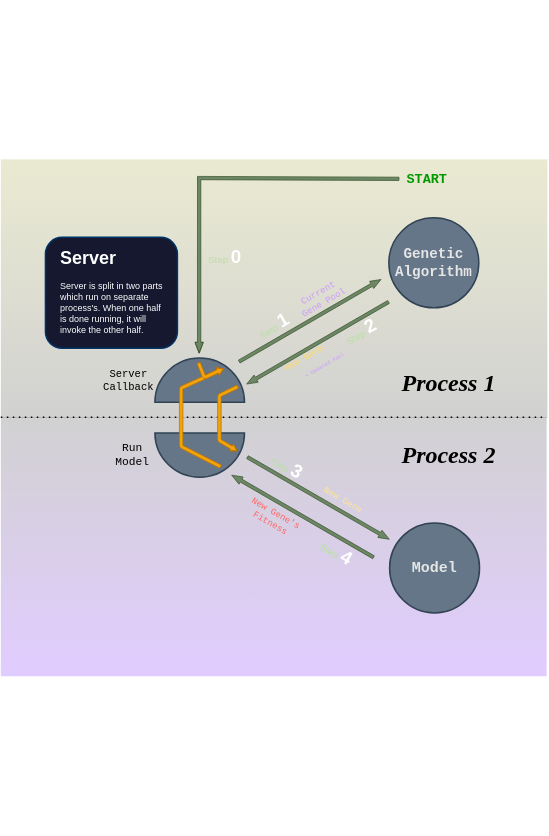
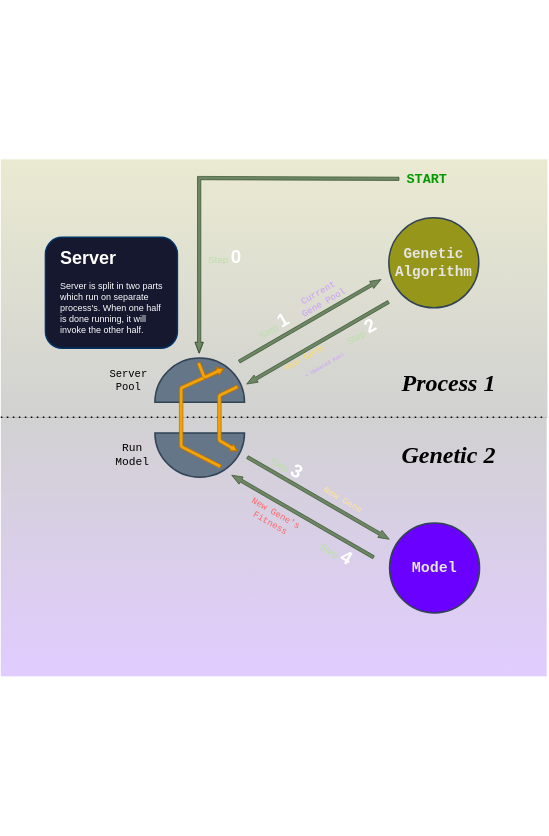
node "Genetic Algorithm": fillcolor #647687 -> #96961b
node "Server Callback": label "Server Callback" -> "Server Pool"
node "Process 2": label "Process 2" -> "Genetic 2"
node "Model": fillcolor #647687 -> #6a00ff
